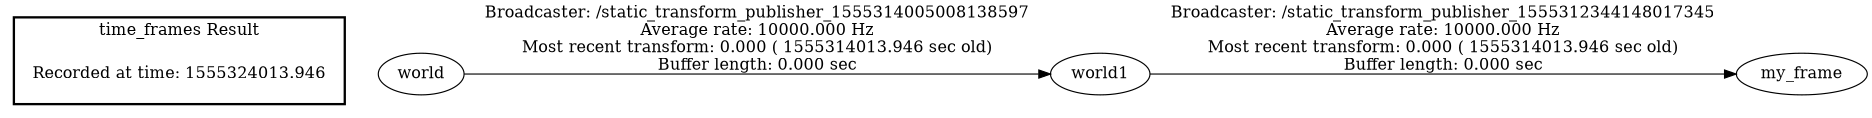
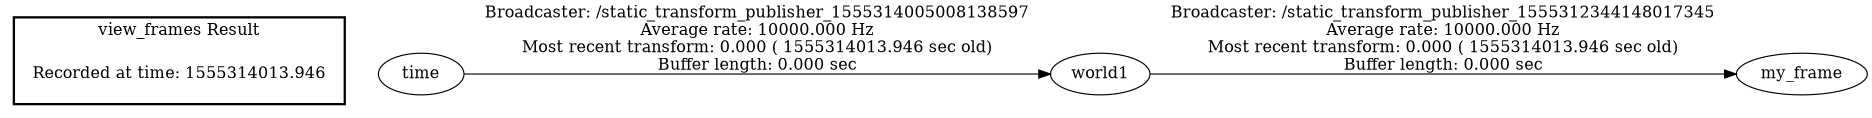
cluster "time_frames Result": label "time_frames Result" -> "view_frames Result"
node "Recorded at time: 1555324013.946": label "Recorded at time: 1555324013.946" -> "Recorded at time: 1555314013.946"
node "world": label "world" -> "time"
